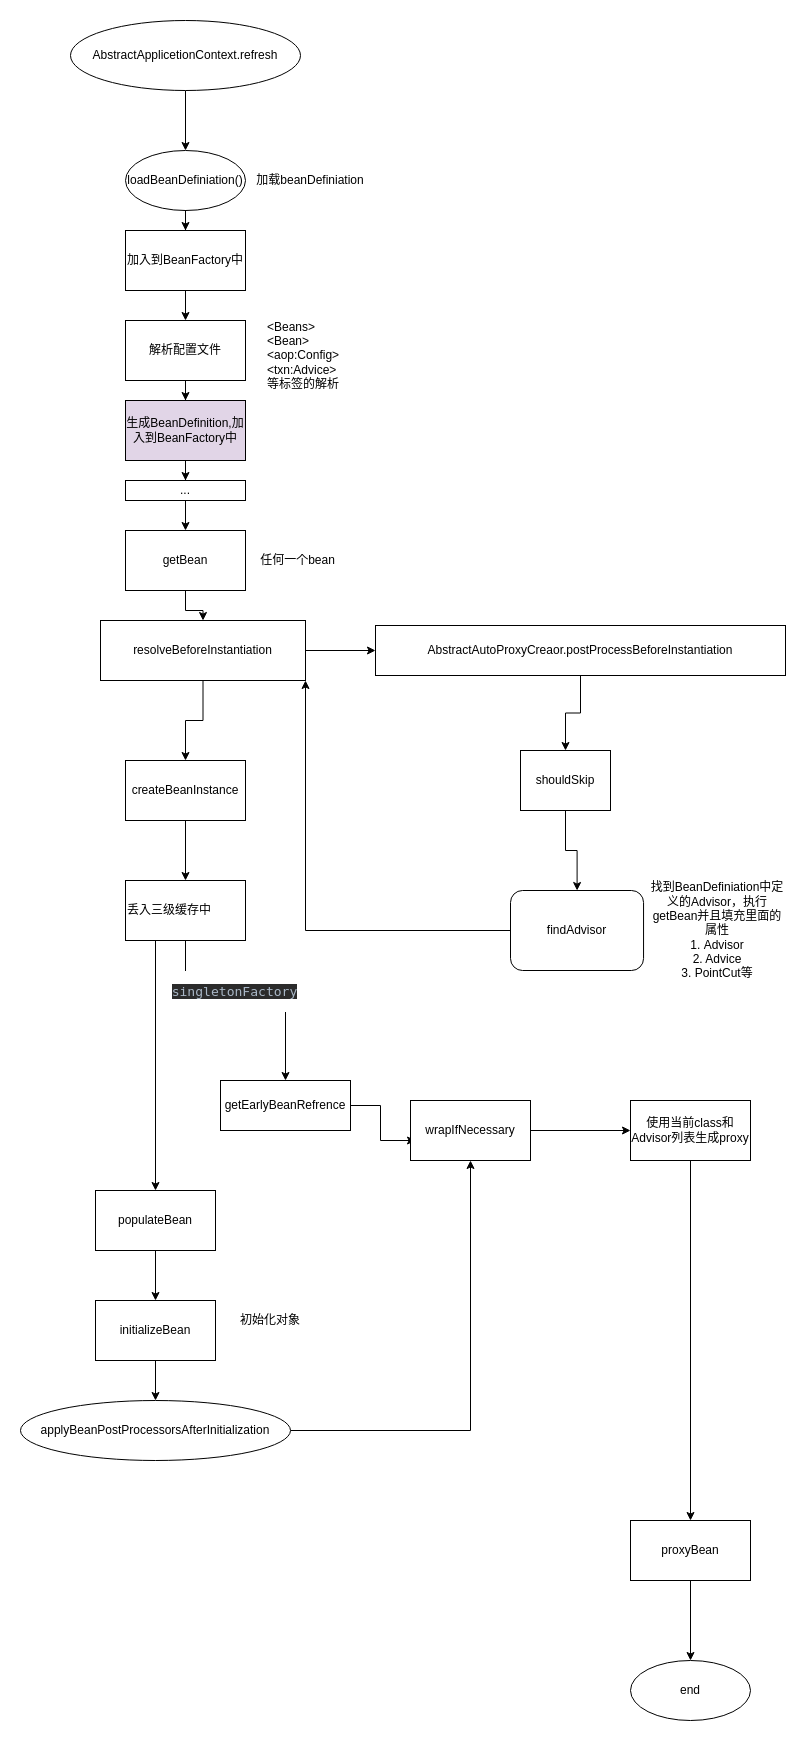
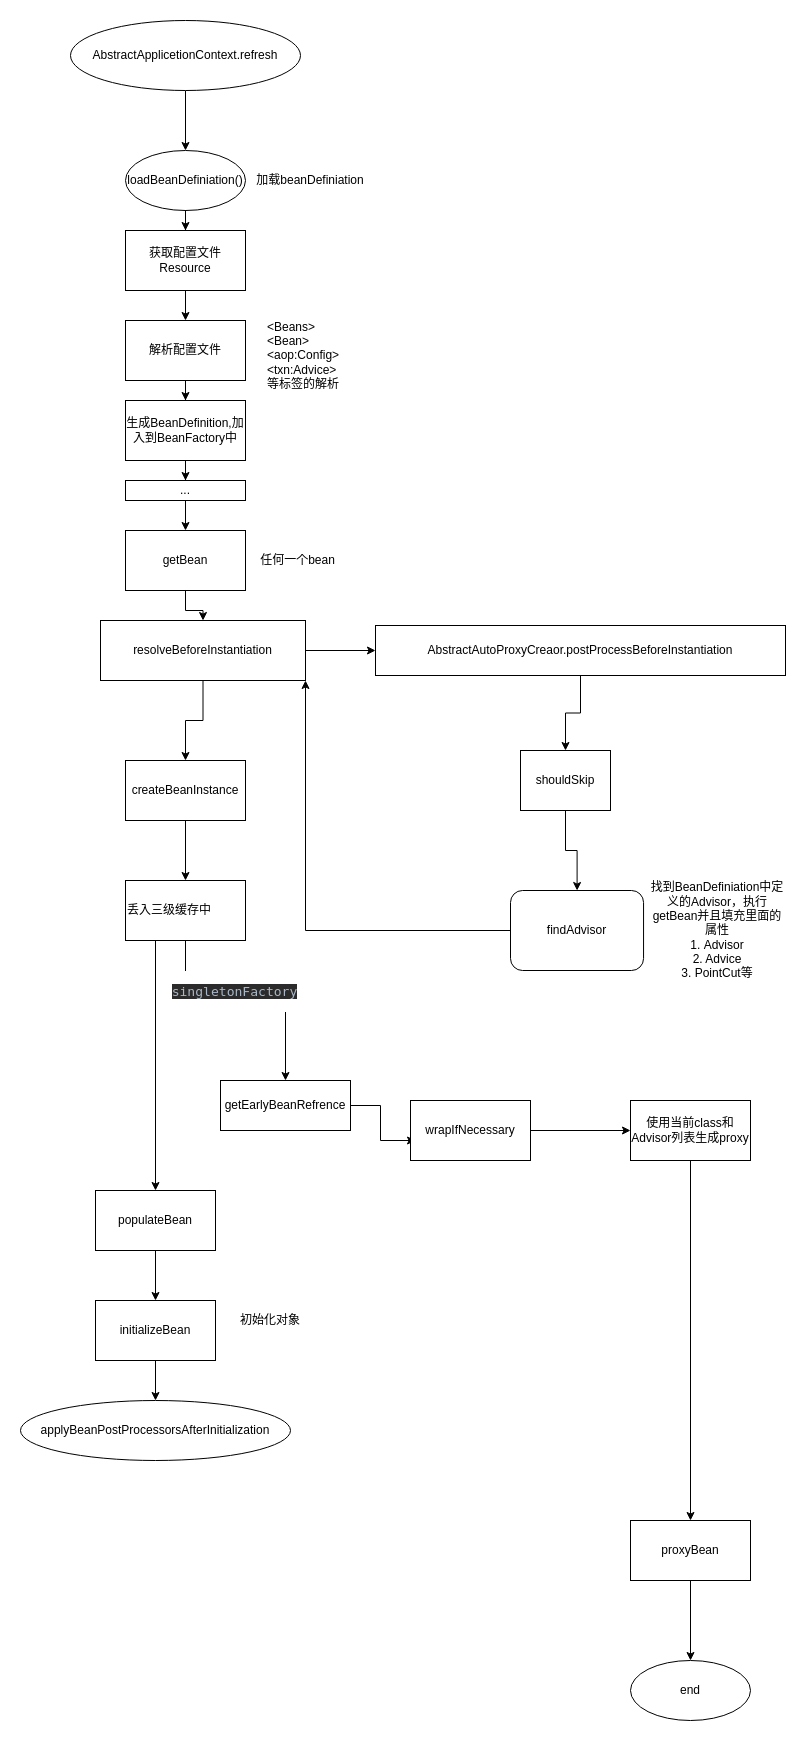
node "加入到BeanFactory中": label "加入到BeanFactory中" -> "获取配置文件Resource"
node "生成BeanDefinition,加入到BeanFactory中": fillcolor #e1d5e7 -> #ffffff
edge "applyBeanPostProcessorsAfterInitialization" -> "wrapIfNecessary": removed
